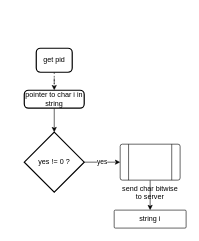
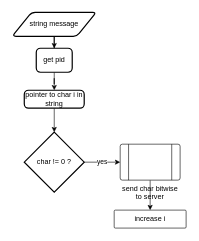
node "string message": added
edge "string message" -> "get pid": added
edge "get pid" -> "pointer to char i in string": style dashed -> solid
node "yes != 0 ?": label "yes != 0 ?" -> "char != 0 ?"
node "string i": label "string i" -> "increase i"
